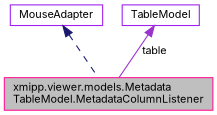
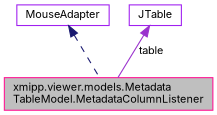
node "TableModel": label "TableModel" -> "JTable"
